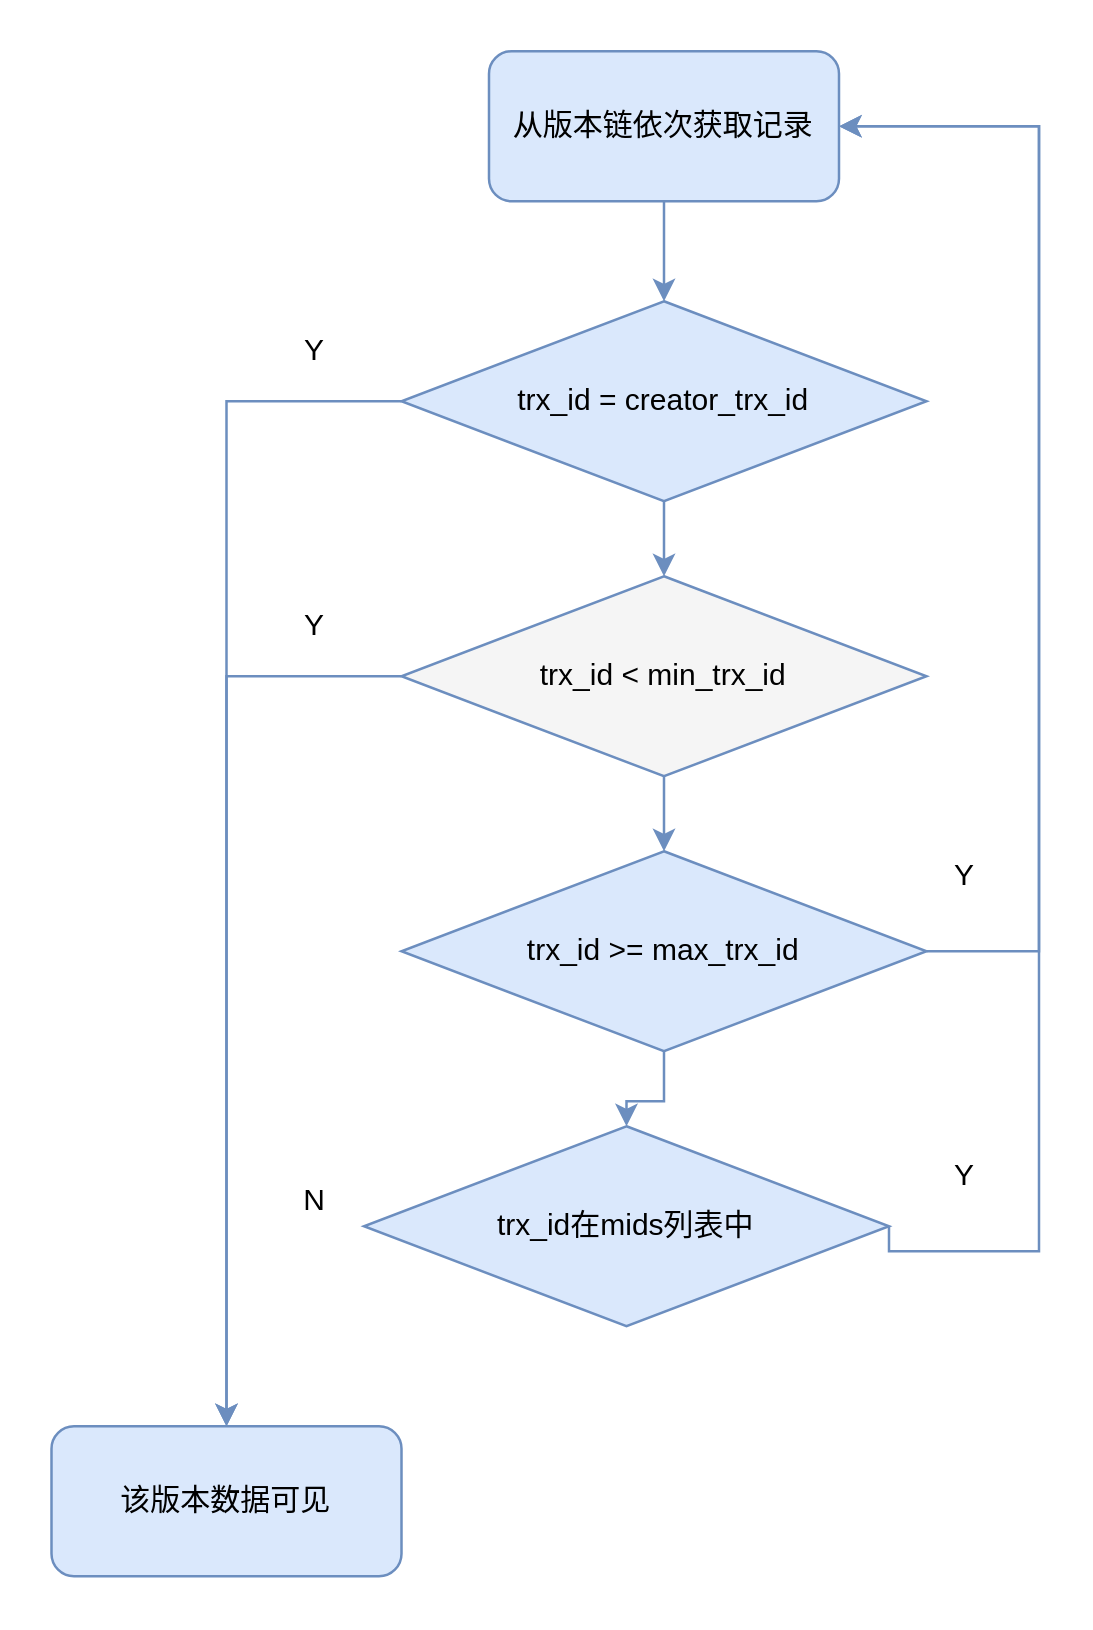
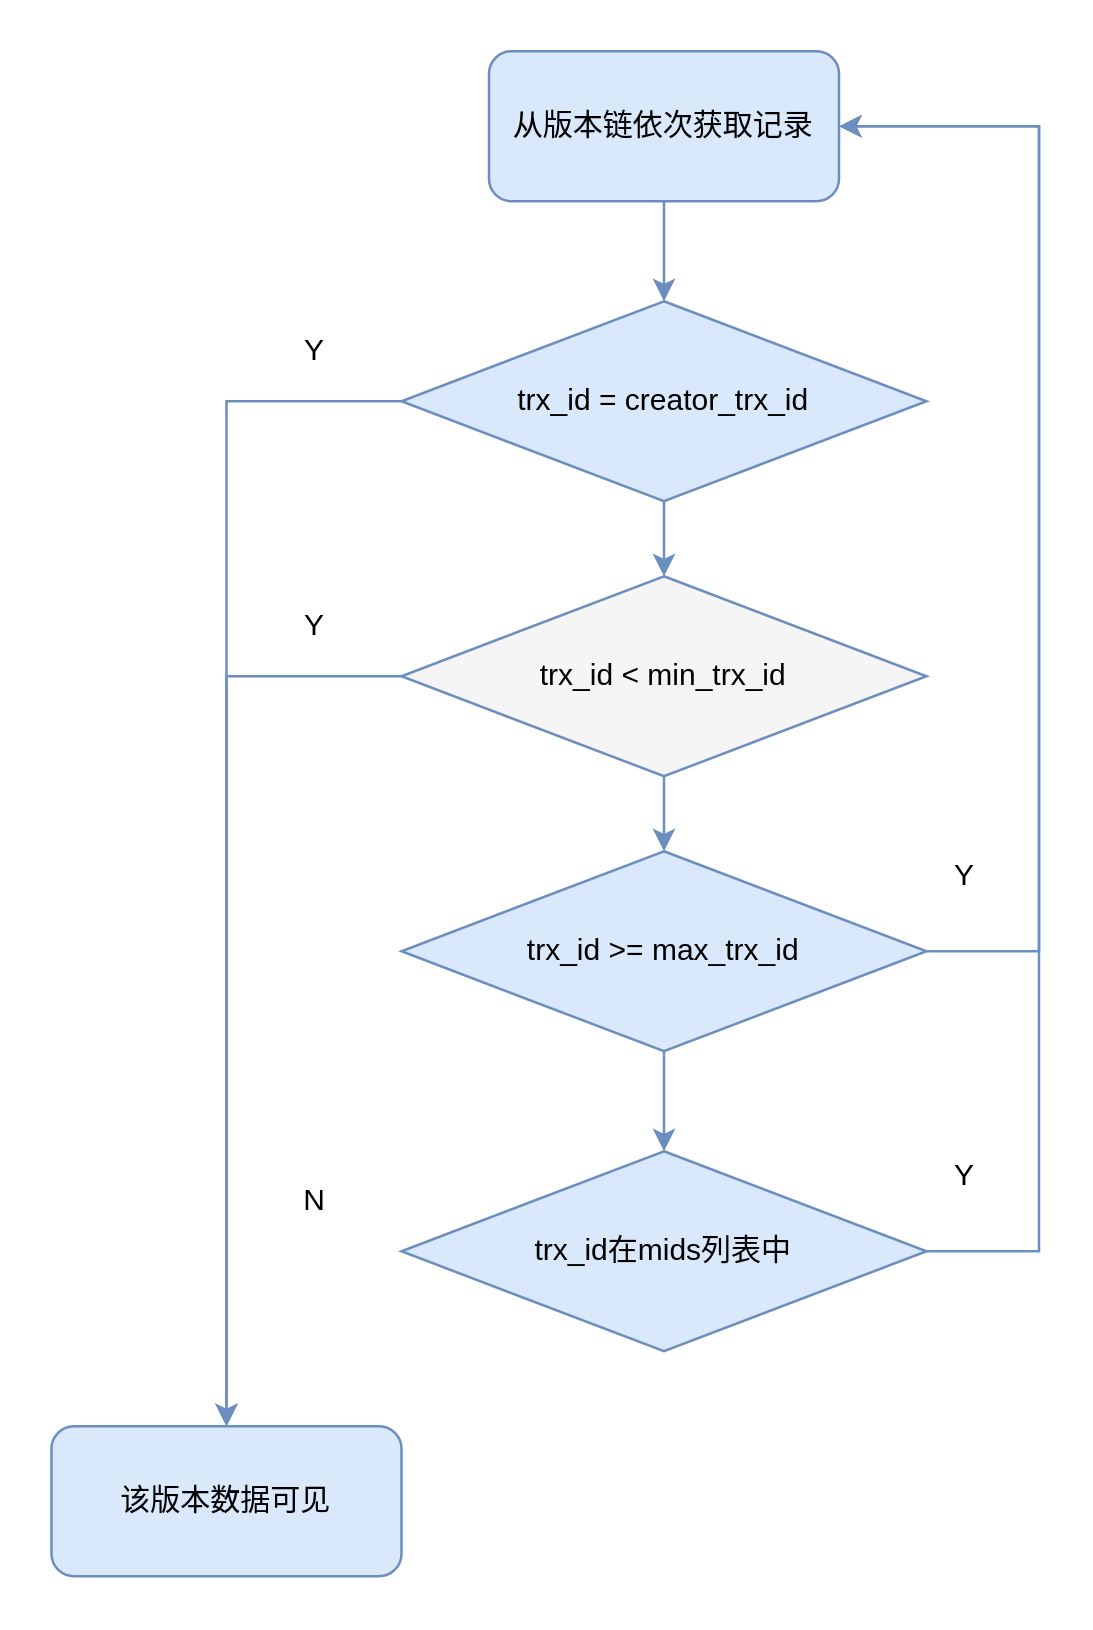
node "trx_id在mids列表中": moved (626, 1226) -> (664, 1251)
